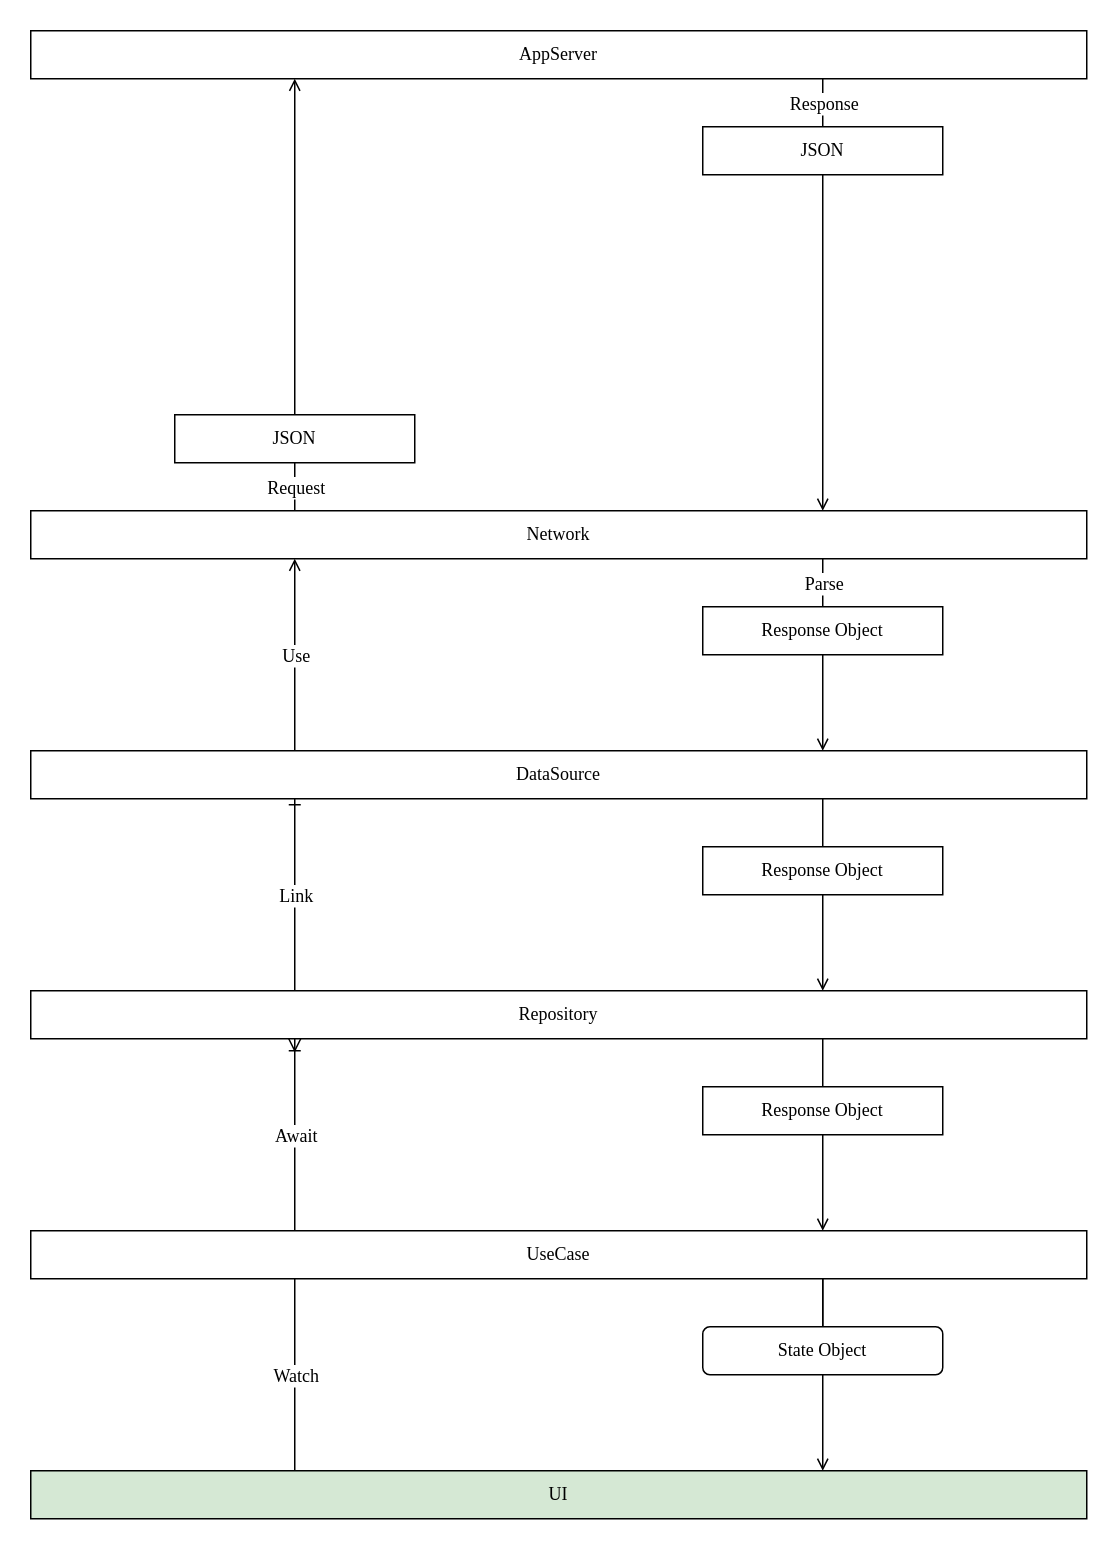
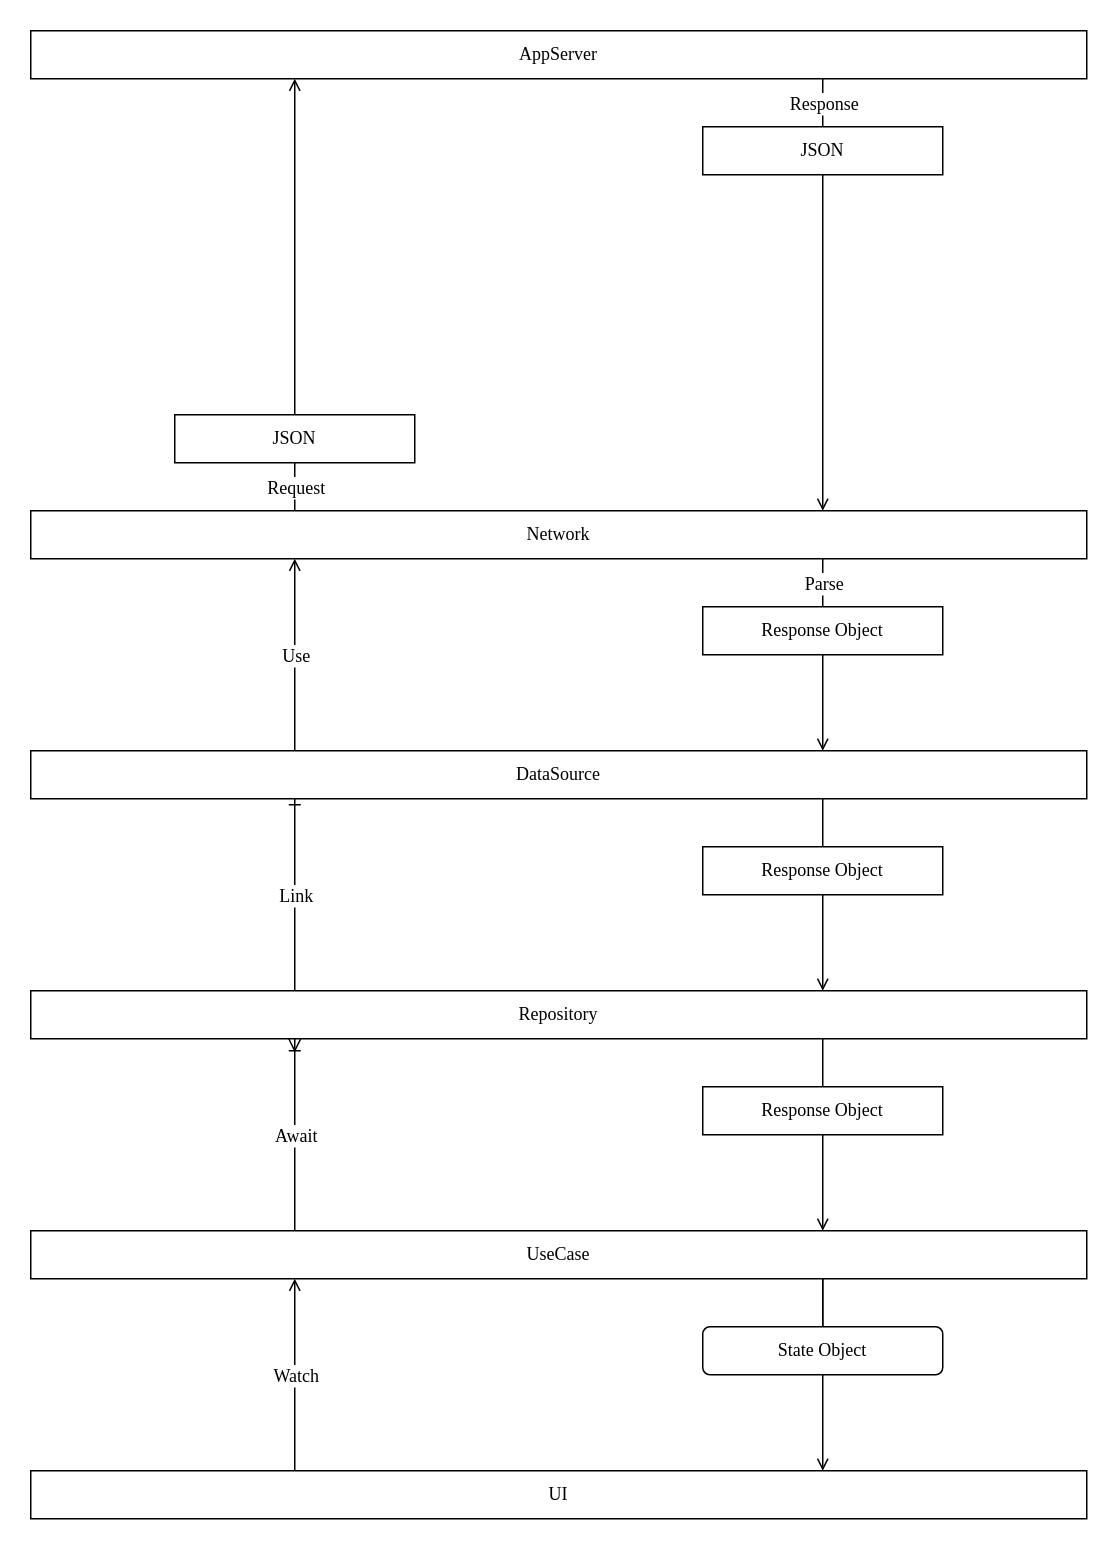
edge "UseCase" -- "UI": arrowhead none -> open
node "UI": fillcolor #d5e8d4 -> #ffffff
